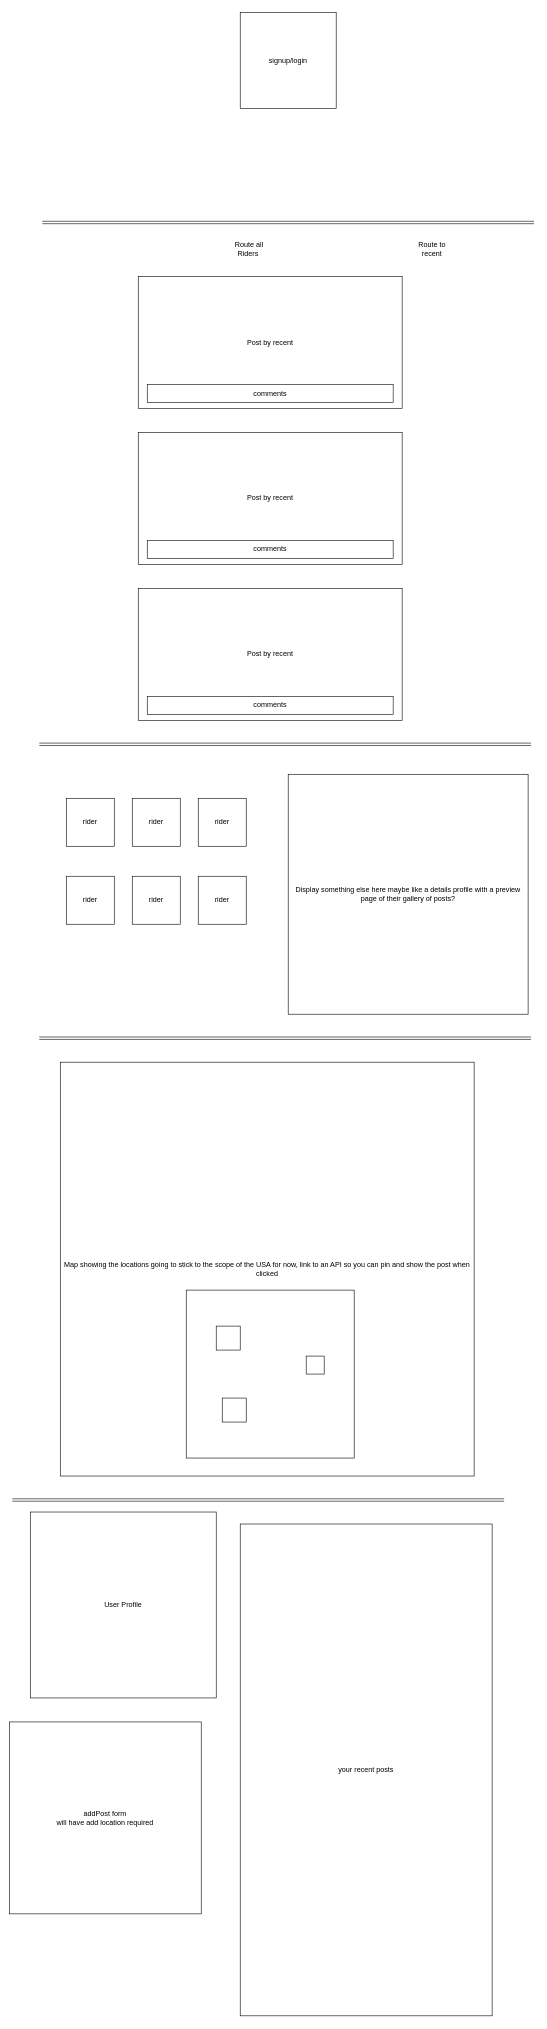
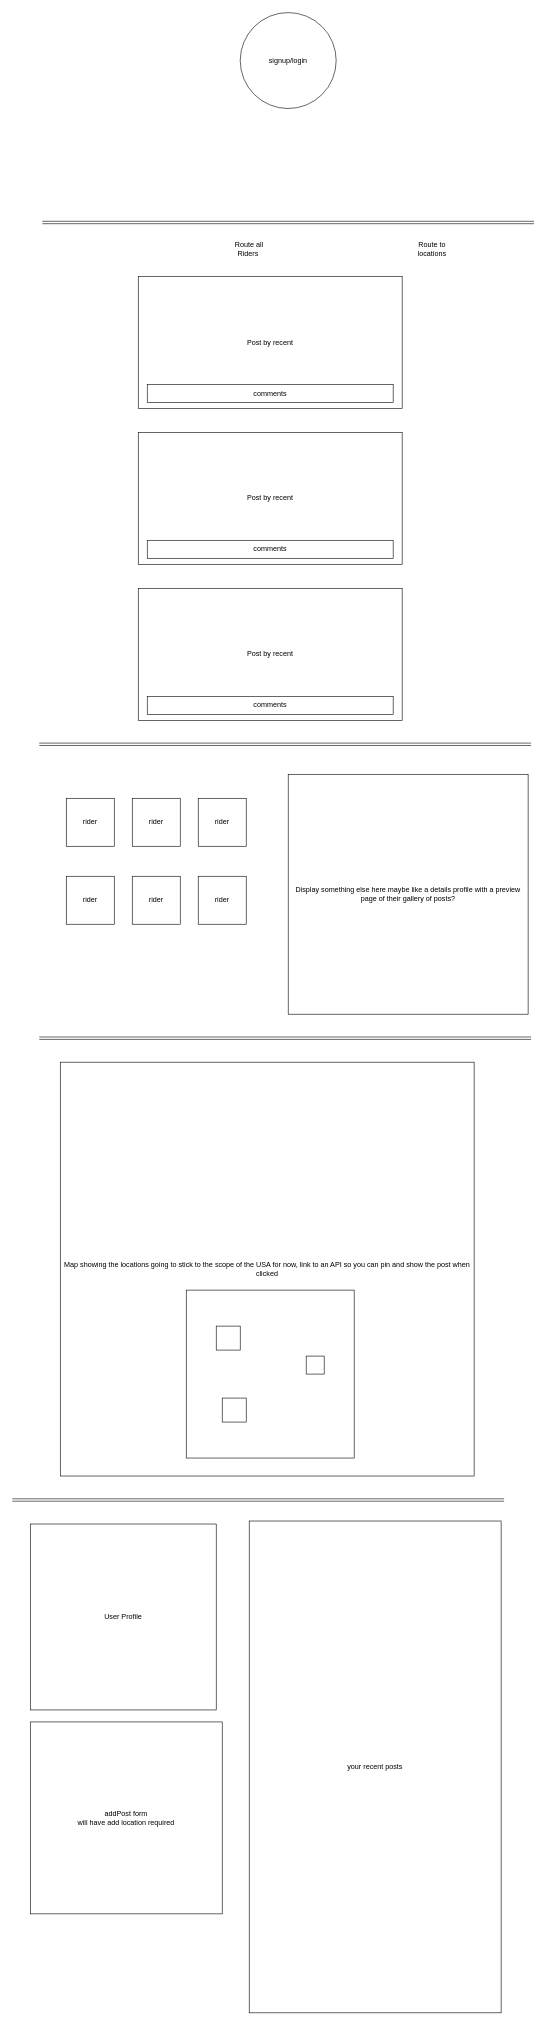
node "signup/login": shape rectangle -> ellipse
node "Route to recent": label "Route to recent" -> "Route to locations"
node "User Profile": moved (123, 1605) -> (123, 1617)
node "your recent posts": moved (366, 1770) -> (375, 1767)
node "addPost form will have add location required": moved (105, 1818) -> (126, 1818)
